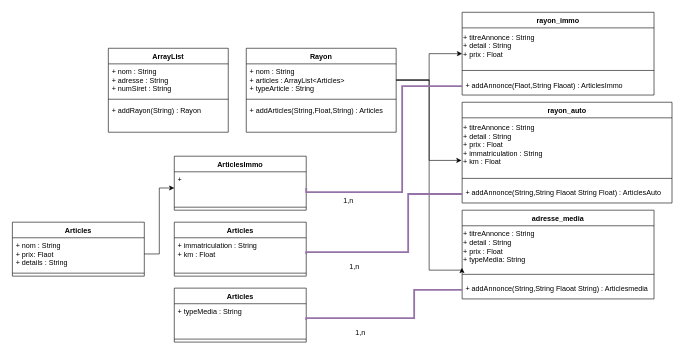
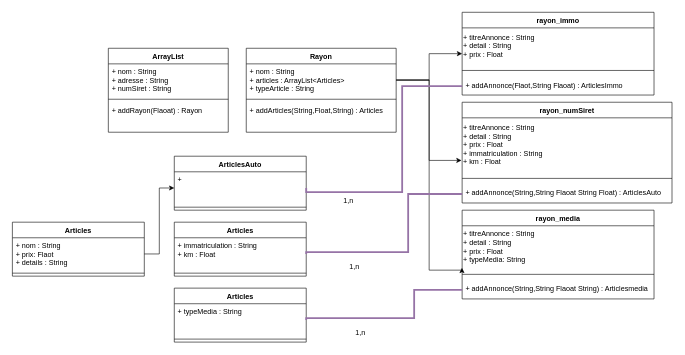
node "+ addRayon(String) : Rayon": label "+ addRayon(String) : Rayon" -> "+ addRayon(Flaoat) : Rayon"
node "rayon_auto": label "rayon_auto" -> "rayon_numSiret"
node "ArticlesImmo": label "ArticlesImmo" -> "ArticlesAuto"
node "adresse_media": label "adresse_media" -> "rayon_media"
